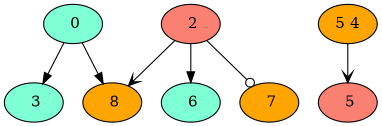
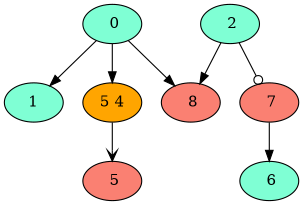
node "2": fillcolor salmon -> aquamarine
edge "0" -> "5 4": added
edge "2" -> "6": now "7" -> "6"
edge "2" -> "8": arrowhead vee -> normal
node "3": label "3" -> "1"
node "8": fillcolor orange -> salmon
node "7": fillcolor orange -> salmon
